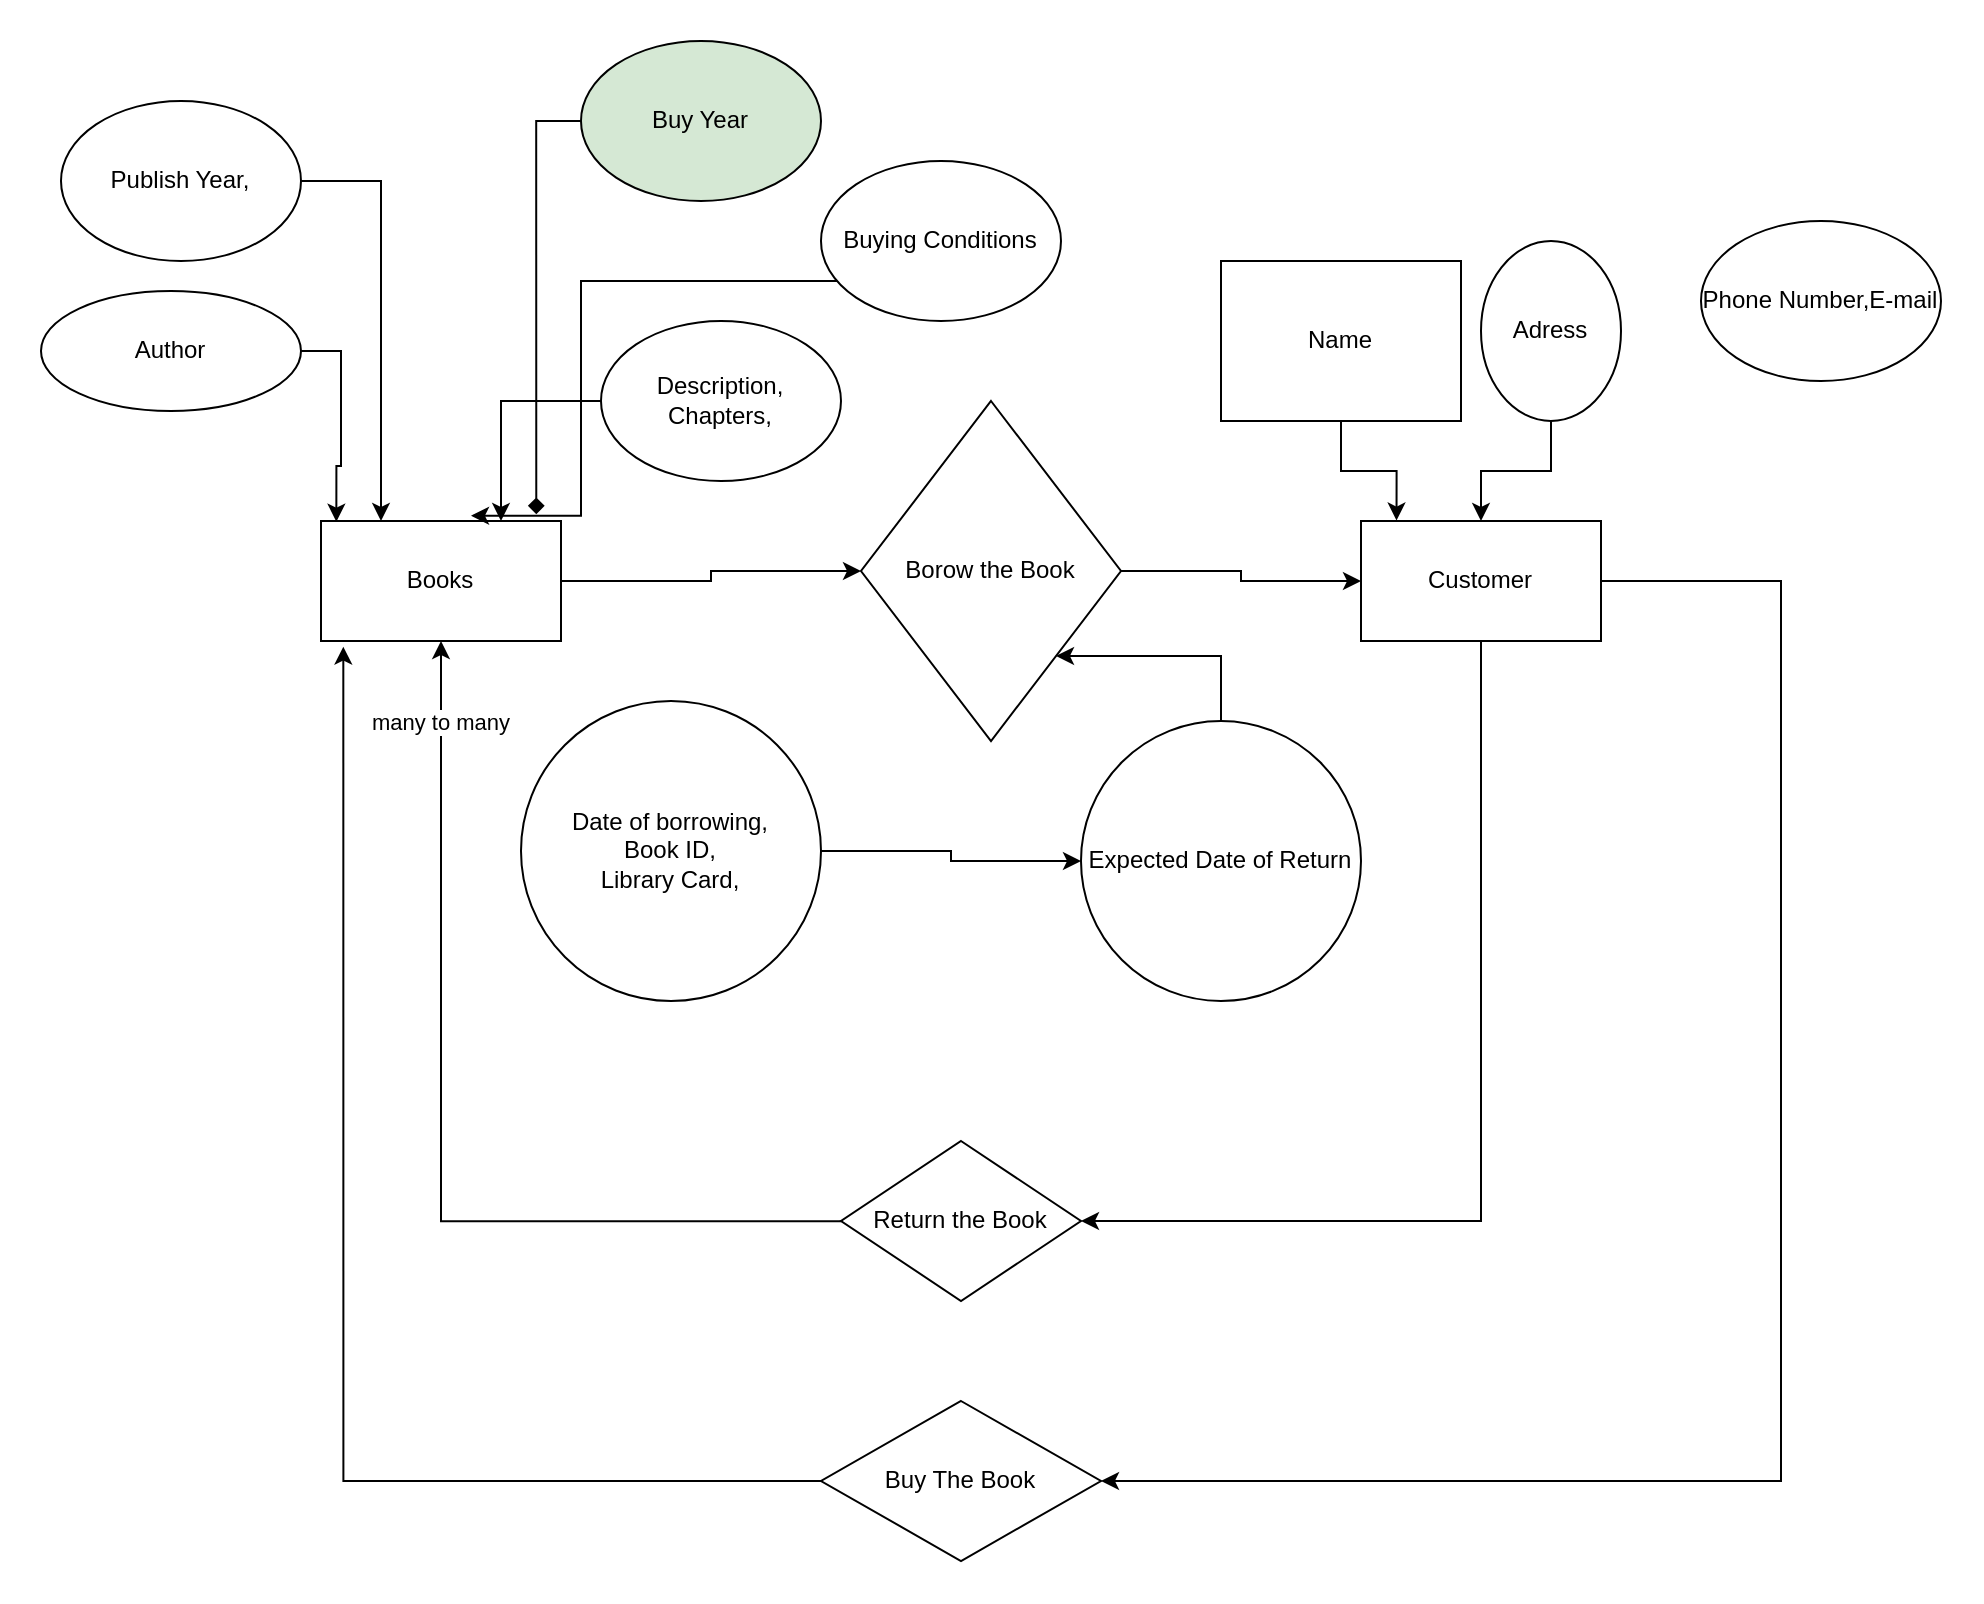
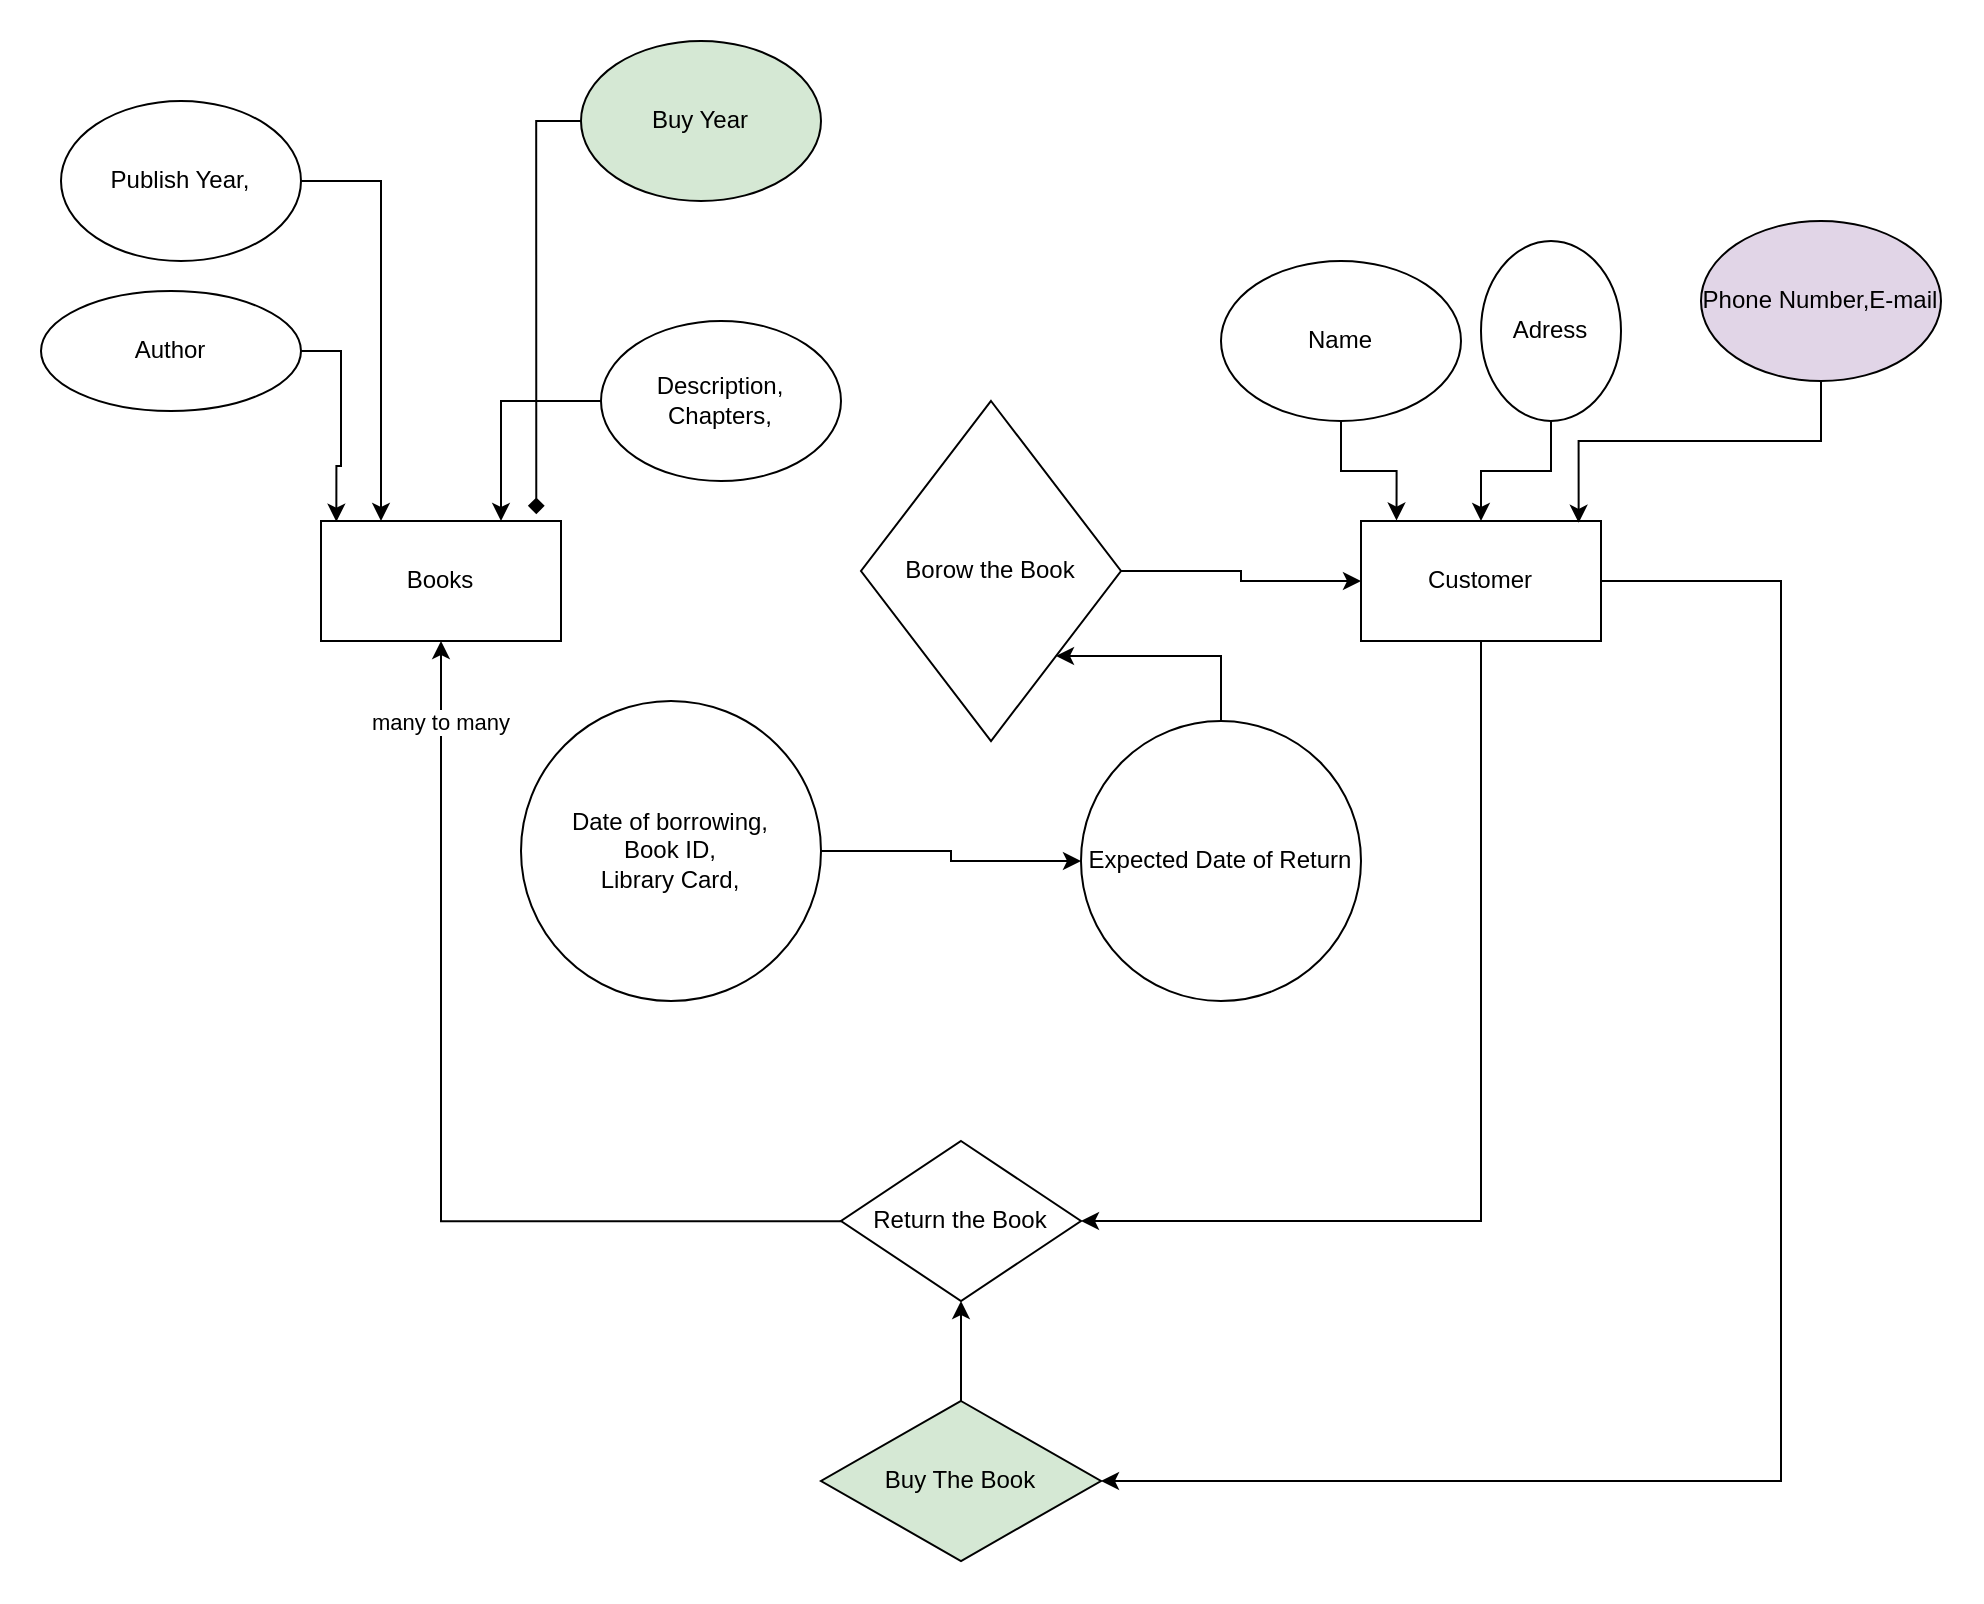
node "Buying Conditions": removed
node "Phone Number,E-mail": fillcolor #ffffff -> #e1d5e7
edge "Buying Conditions" -> "Books": removed
node "Name": shape rectangle -> ellipse
edge "Phone Number,E-mail" -> "Customer": added
edge "Books" -> "Borow the Book": removed
edge "Buy The Book" -> "Books": now "Buy The Book" -> "Return the Book"
node "Buy The Book": fillcolor #ffffff -> #d5e8d4
